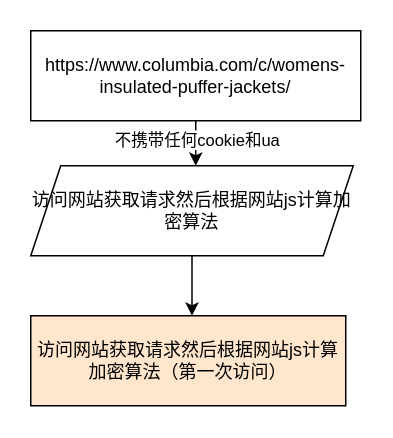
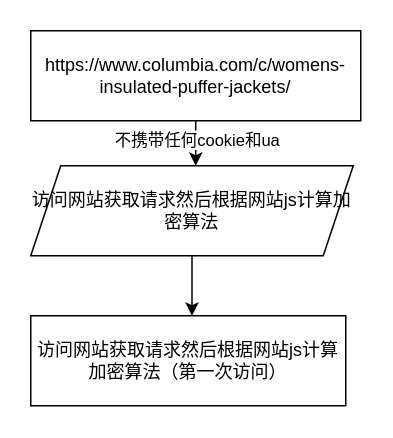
node "访问网站获取请求然后根据网站js计算加密算法（第一次访问）": fillcolor #ffe6cc -> #ffffff
